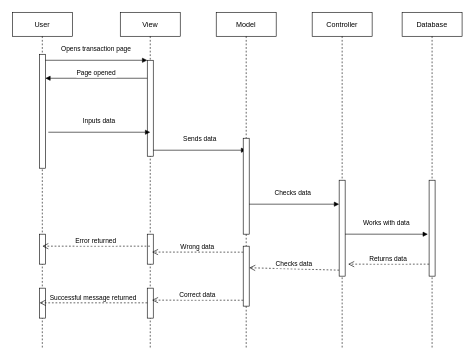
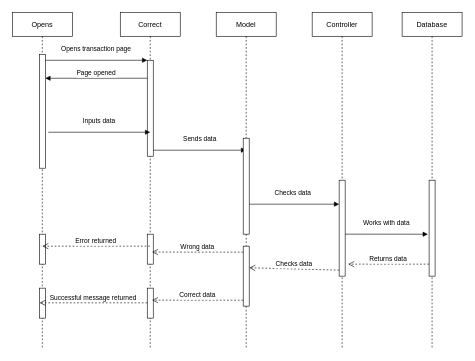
node "User": label "User" -> "Opens"
node "View": label "View" -> "Correct"
